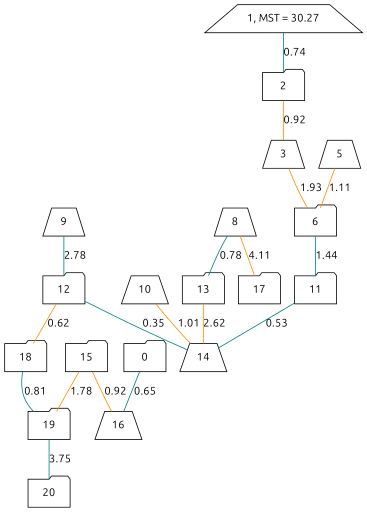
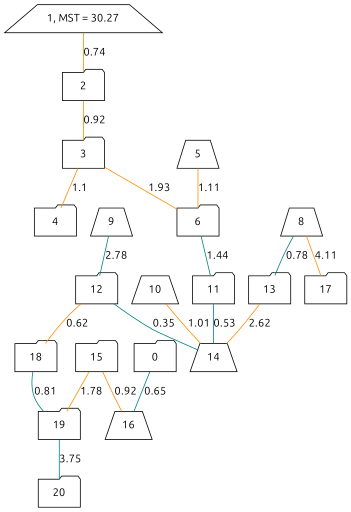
edge "1, MST = 30.27" -- "2": color teal -> darkorange
node "3": shape trapezium -> folder
node "4": added
